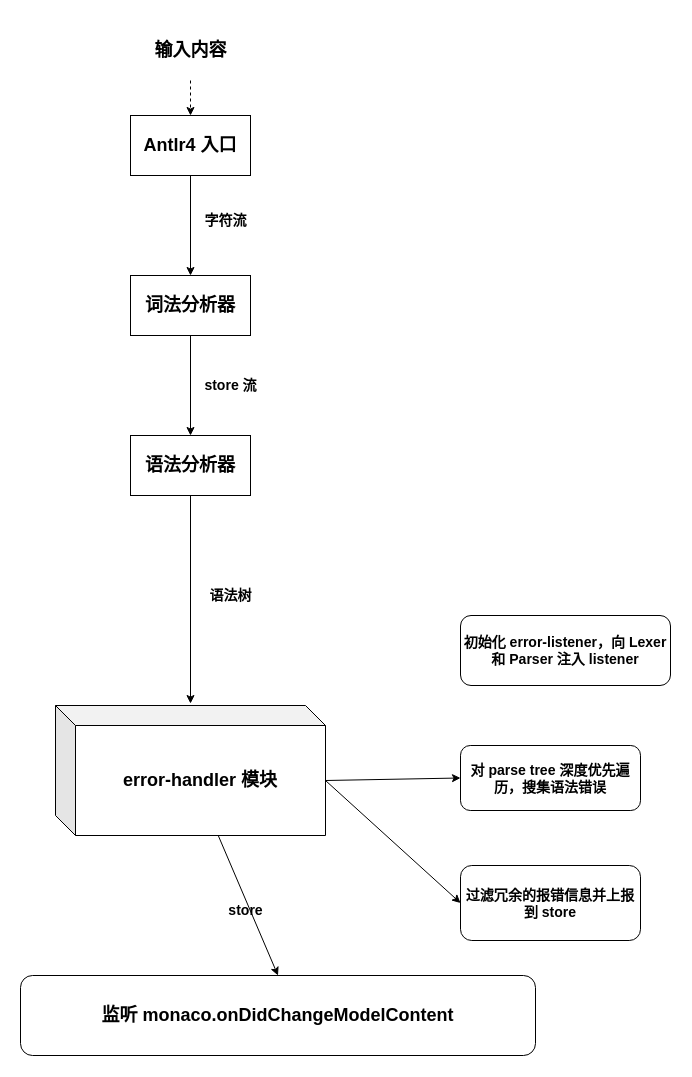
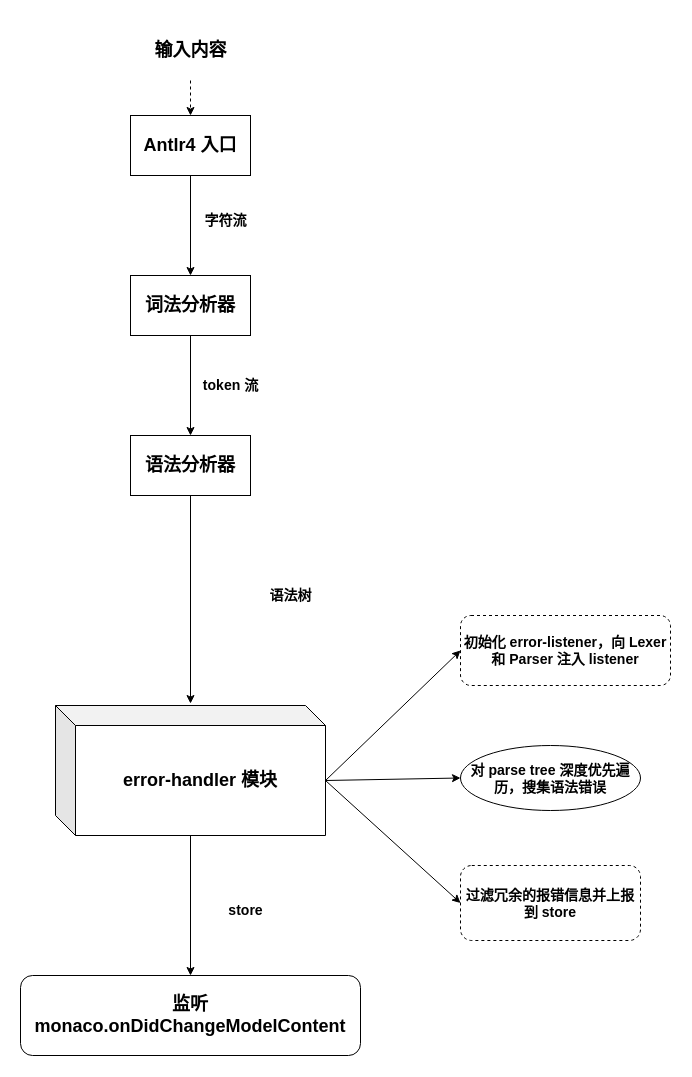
node "store 流": label "store 流" -> "token 流"
node "语法树": moved (231, 596) -> (291, 596)
node "初始化 error-listener，向 Lexer 和 Parser 注入 listener": style solid -> dashed
edge "error-handler 模块" -> "初始化 error-listener，向 Lexer 和 Parser 注入 listener": added
node "对 parse tree 深度优先遍历，搜集语法错误": shape rounded rectangle -> ellipse
node "过滤冗余的报错信息并上报到 store": style solid -> dashed
node "监听 monaco.onDidChangeModelContent": size 515x80 -> 340x80
